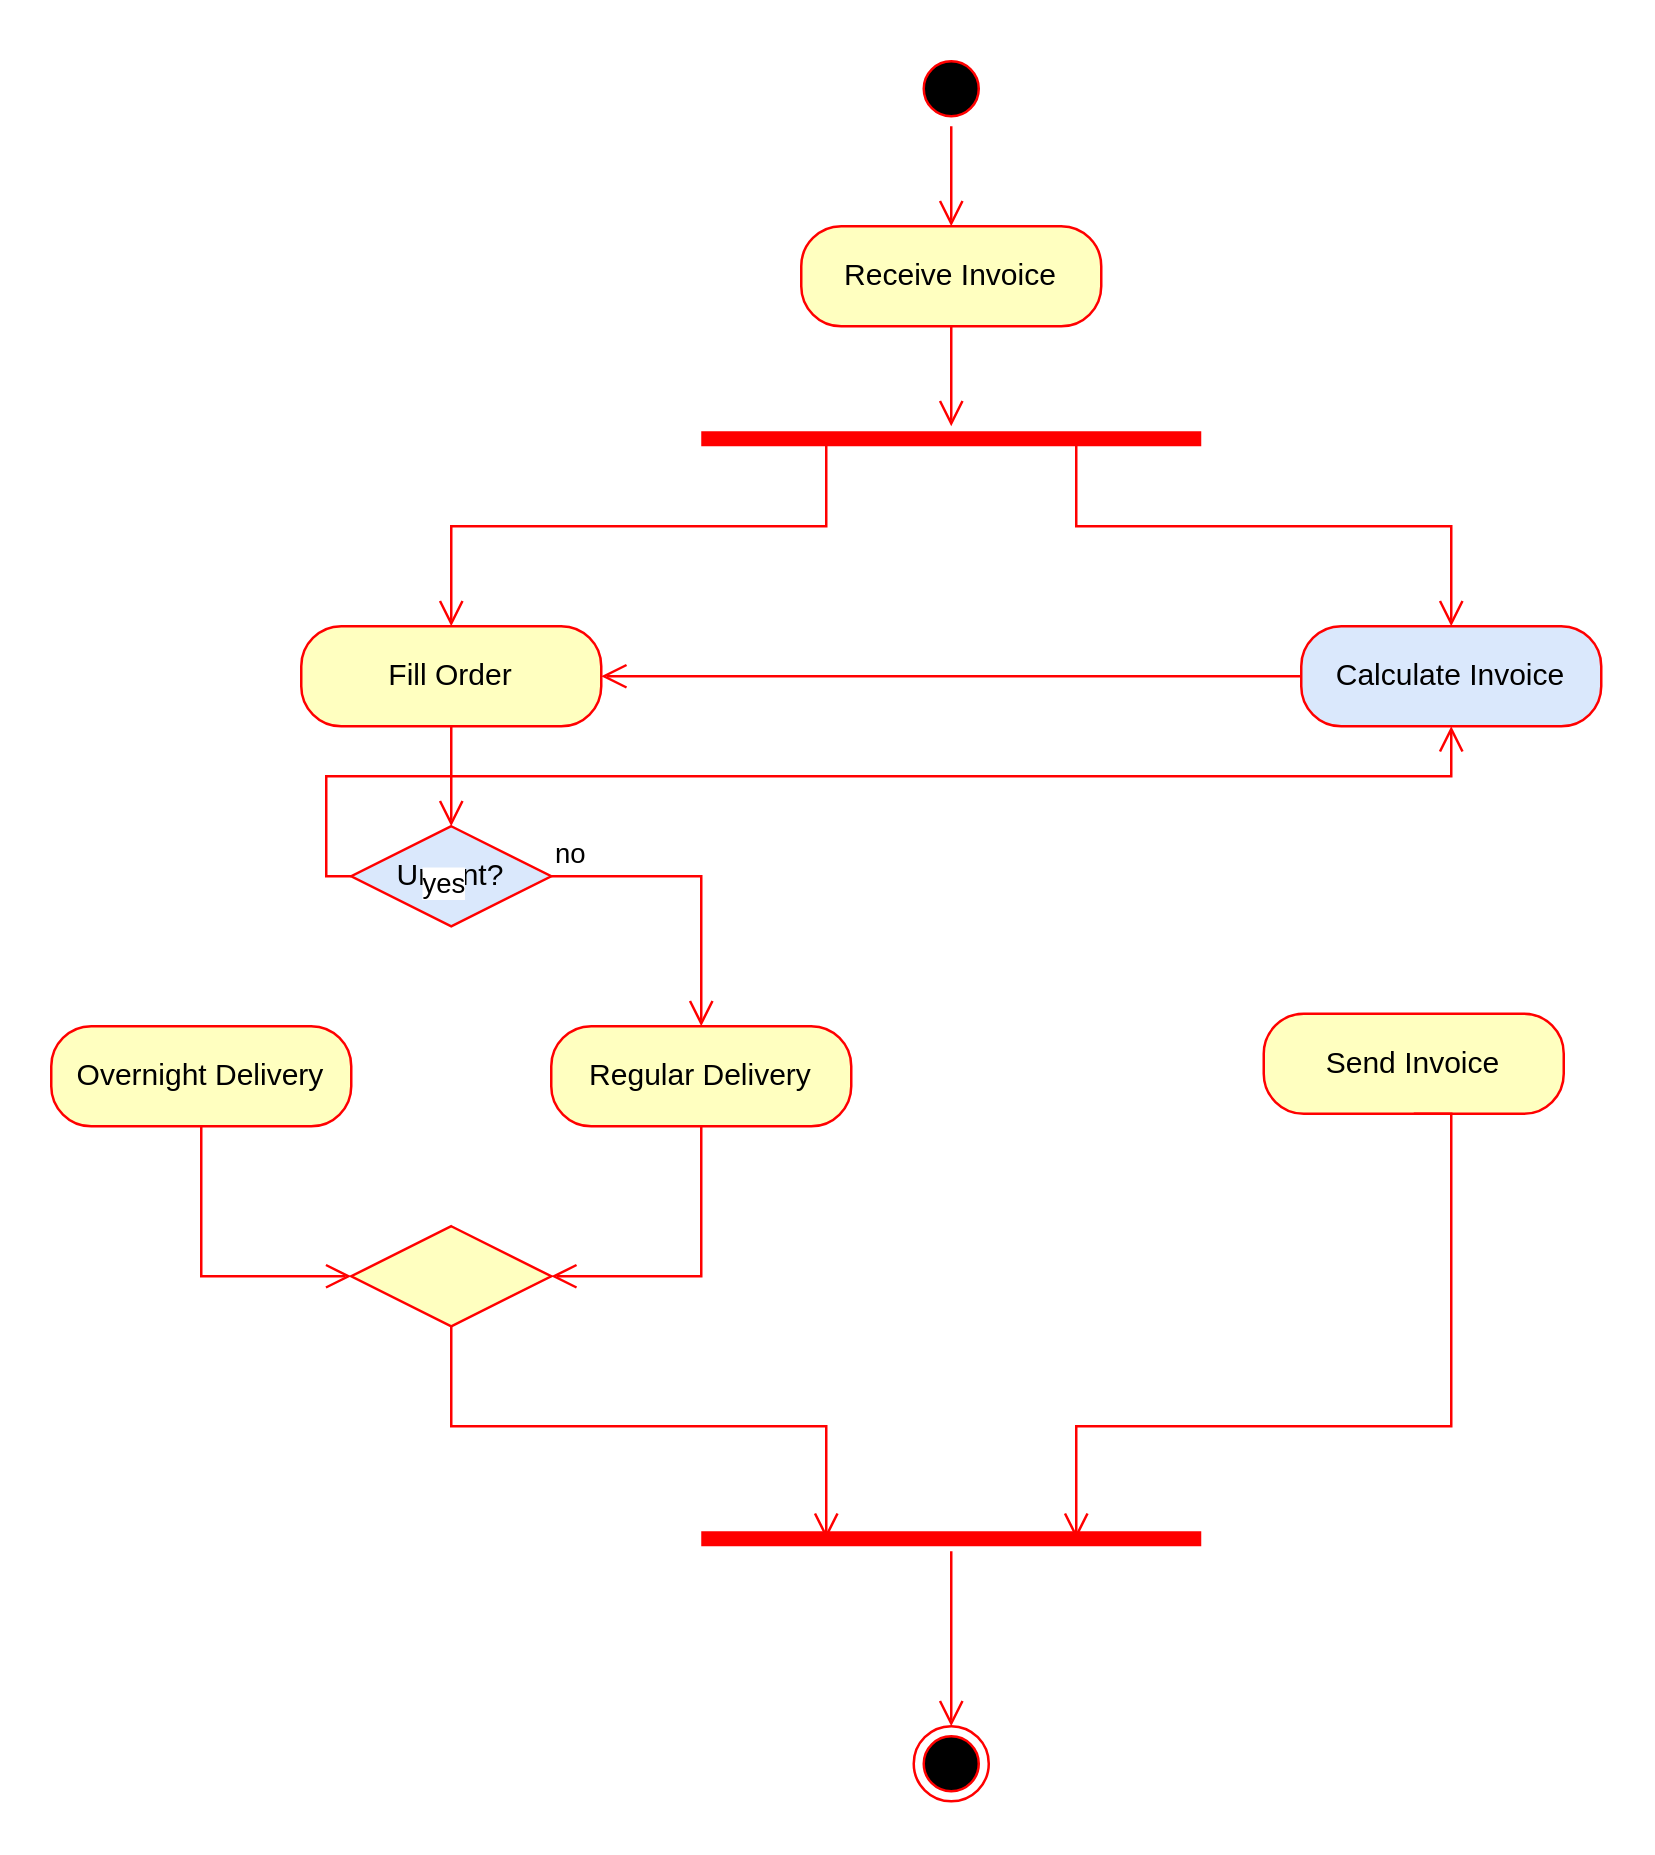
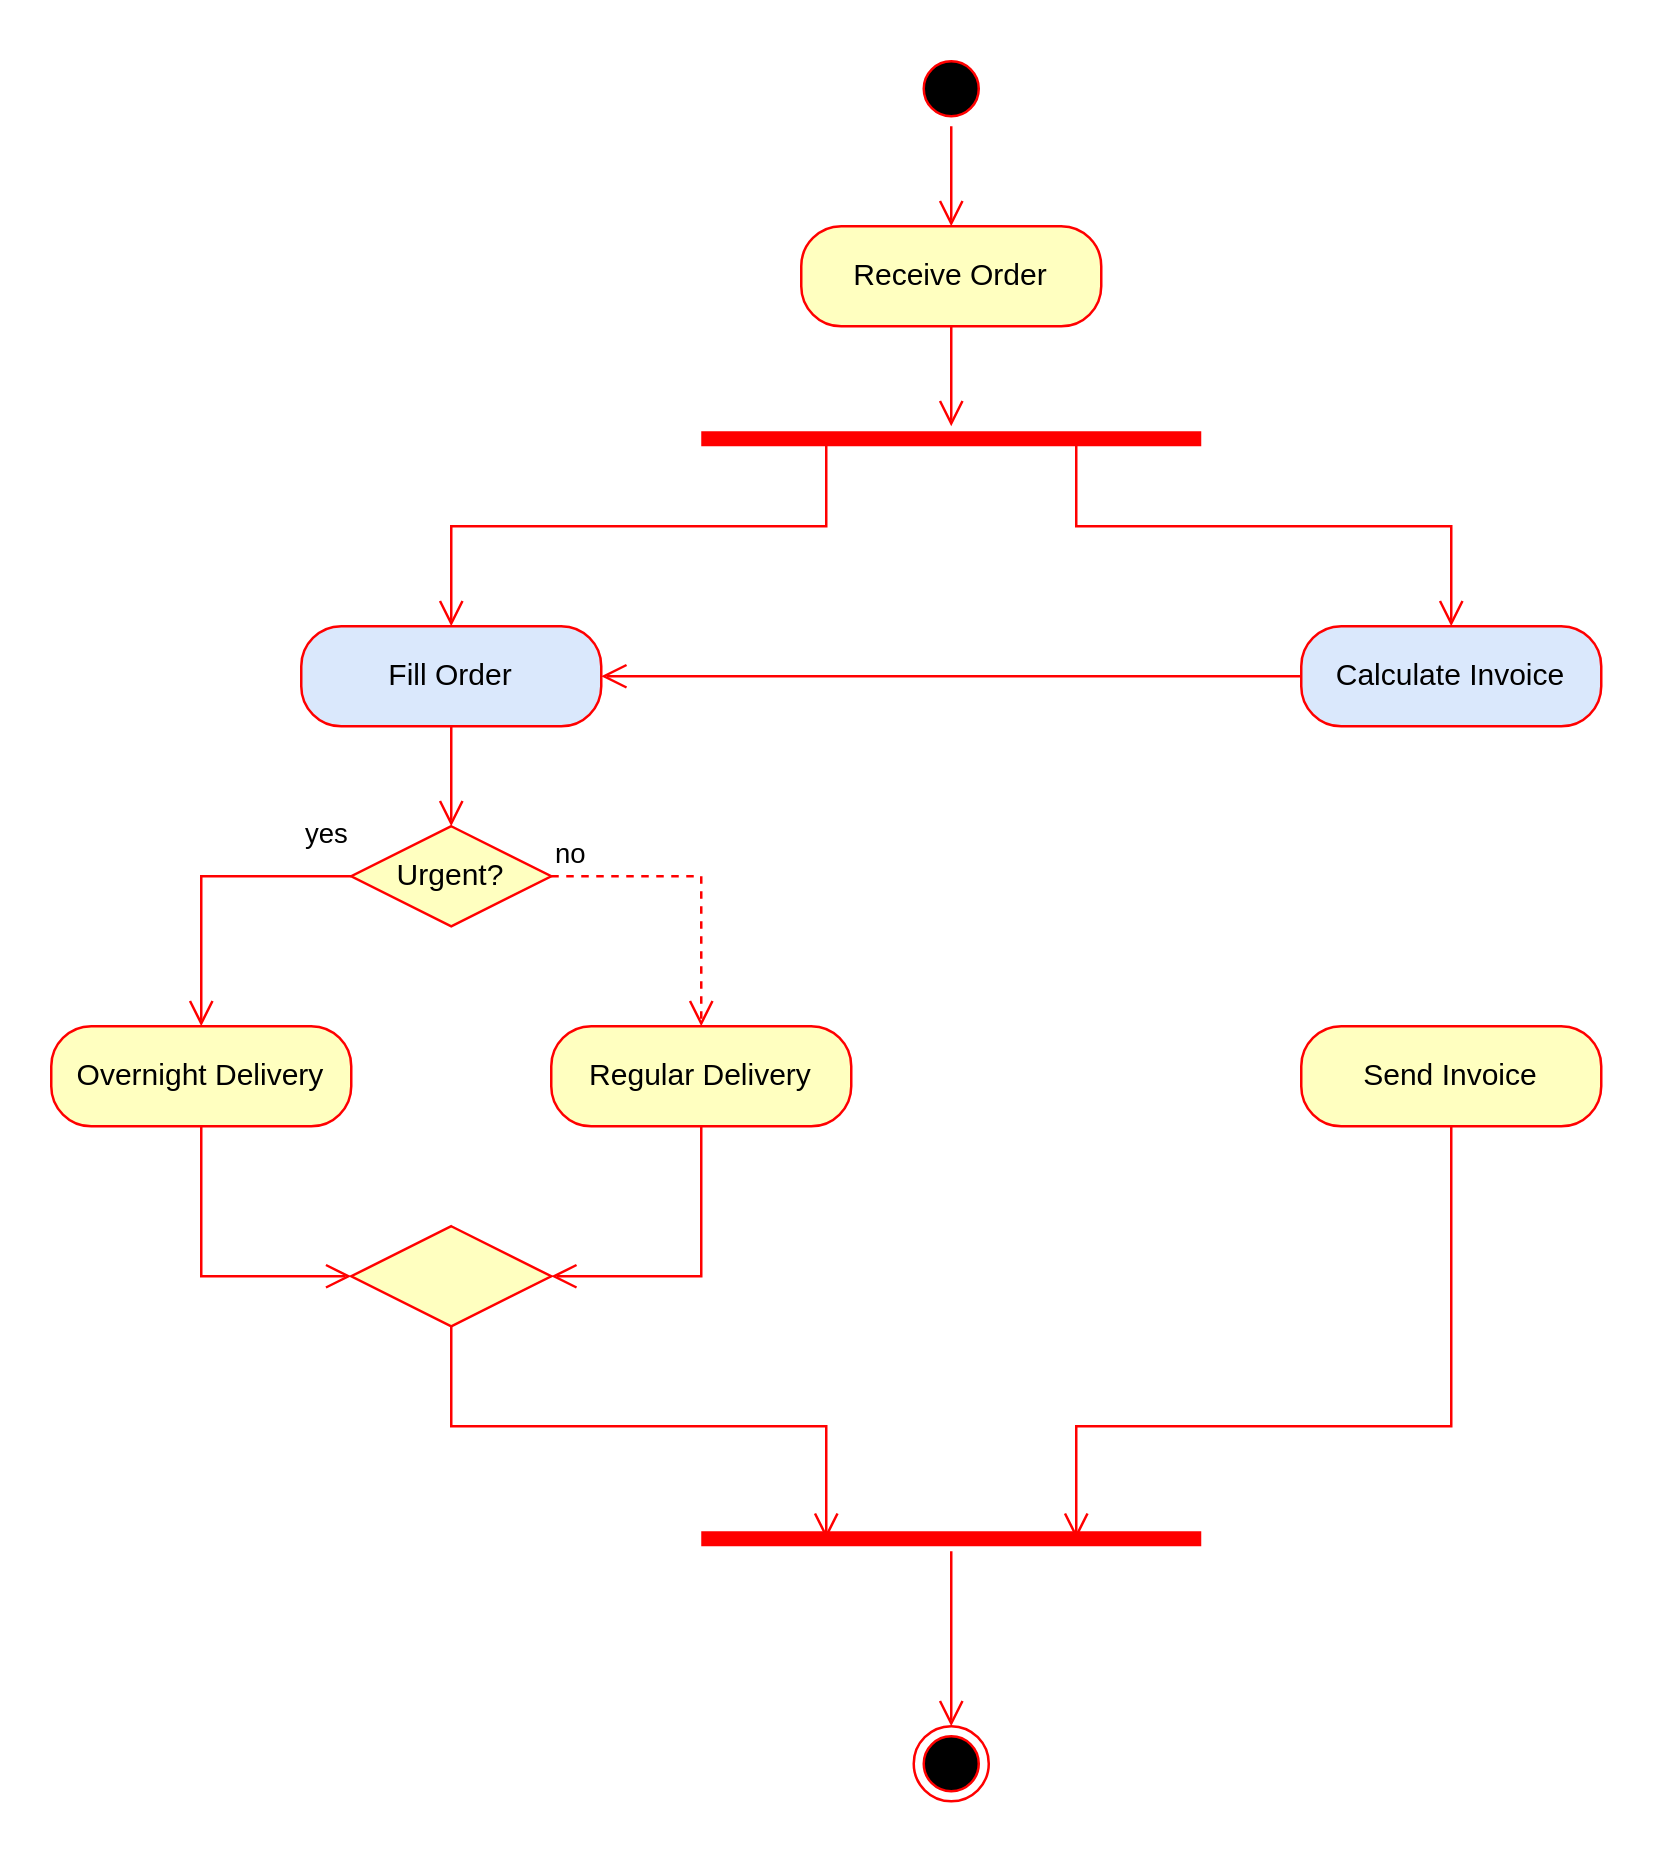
node "Receive Invoice": label "Receive Invoice" -> "Receive Order"
node "Fill Order": fillcolor #ffffc0 -> #dae8fc
edge "Urgent?" -> "Calculate Invoice": now "Urgent?" -> "Overnight Delivery"
node "Urgent?": fillcolor #dae8fc -> #ffffc0
edge "Urgent?" -> "Regular Delivery": style solid -> dashed
node "Send Invoice": moved (1414, 1064) -> (1451, 1076)
